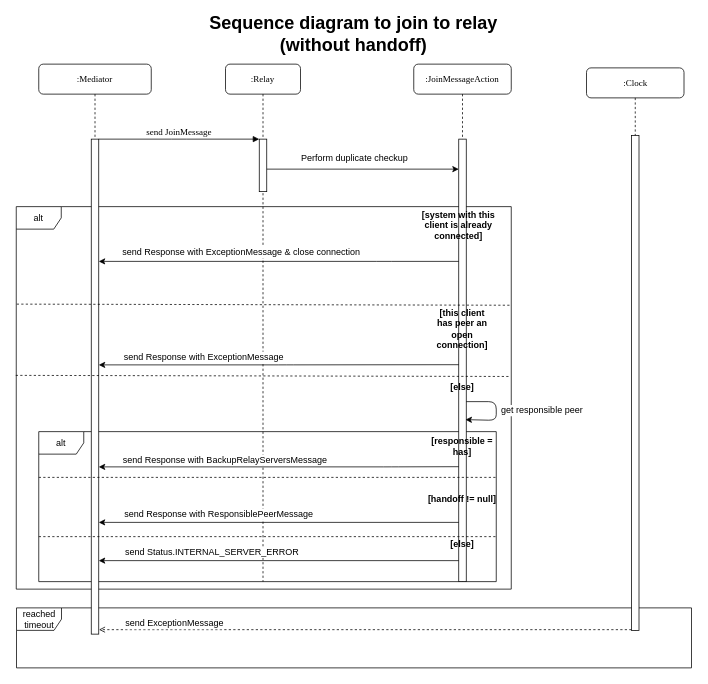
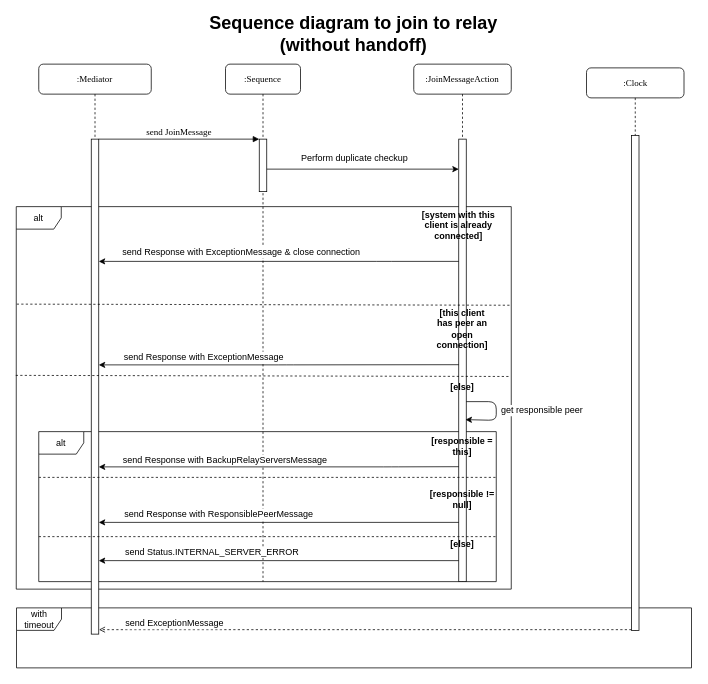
node ":Relay": label ":Relay" -> ":Sequence"
node "[responsible = has]": label "[responsible = has]" -> "[responsible = this]"
node "[handoff != null]": label "[handoff != null]" -> "[responsible != null]"
node "reached timeout": label "reached timeout" -> "with timeout"
